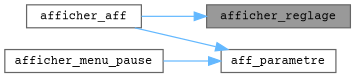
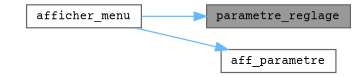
node "afficher_aff": label "afficher_aff" -> "afficher_menu"
node "afficher_reglage": label "afficher_reglage" -> "parametre_reglage"
node "afficher_menu_pause": removed
